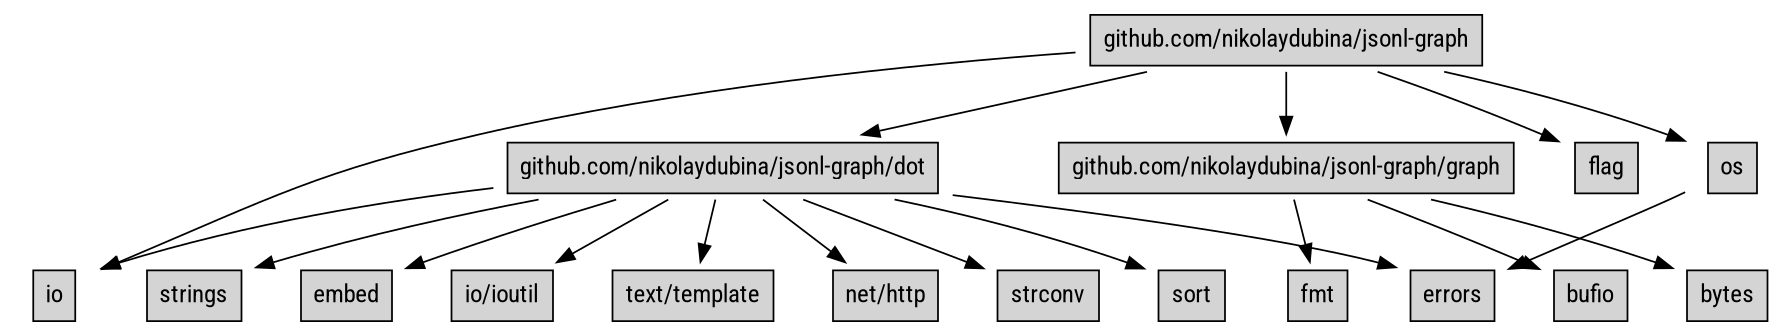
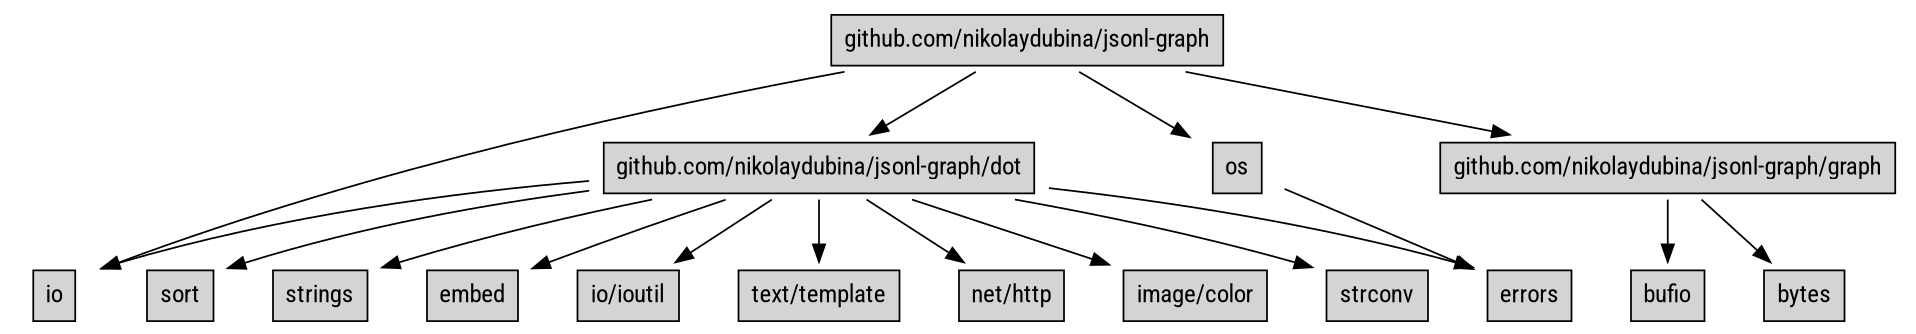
node "flag": removed
node "image/color": added
node "fmt": removed
